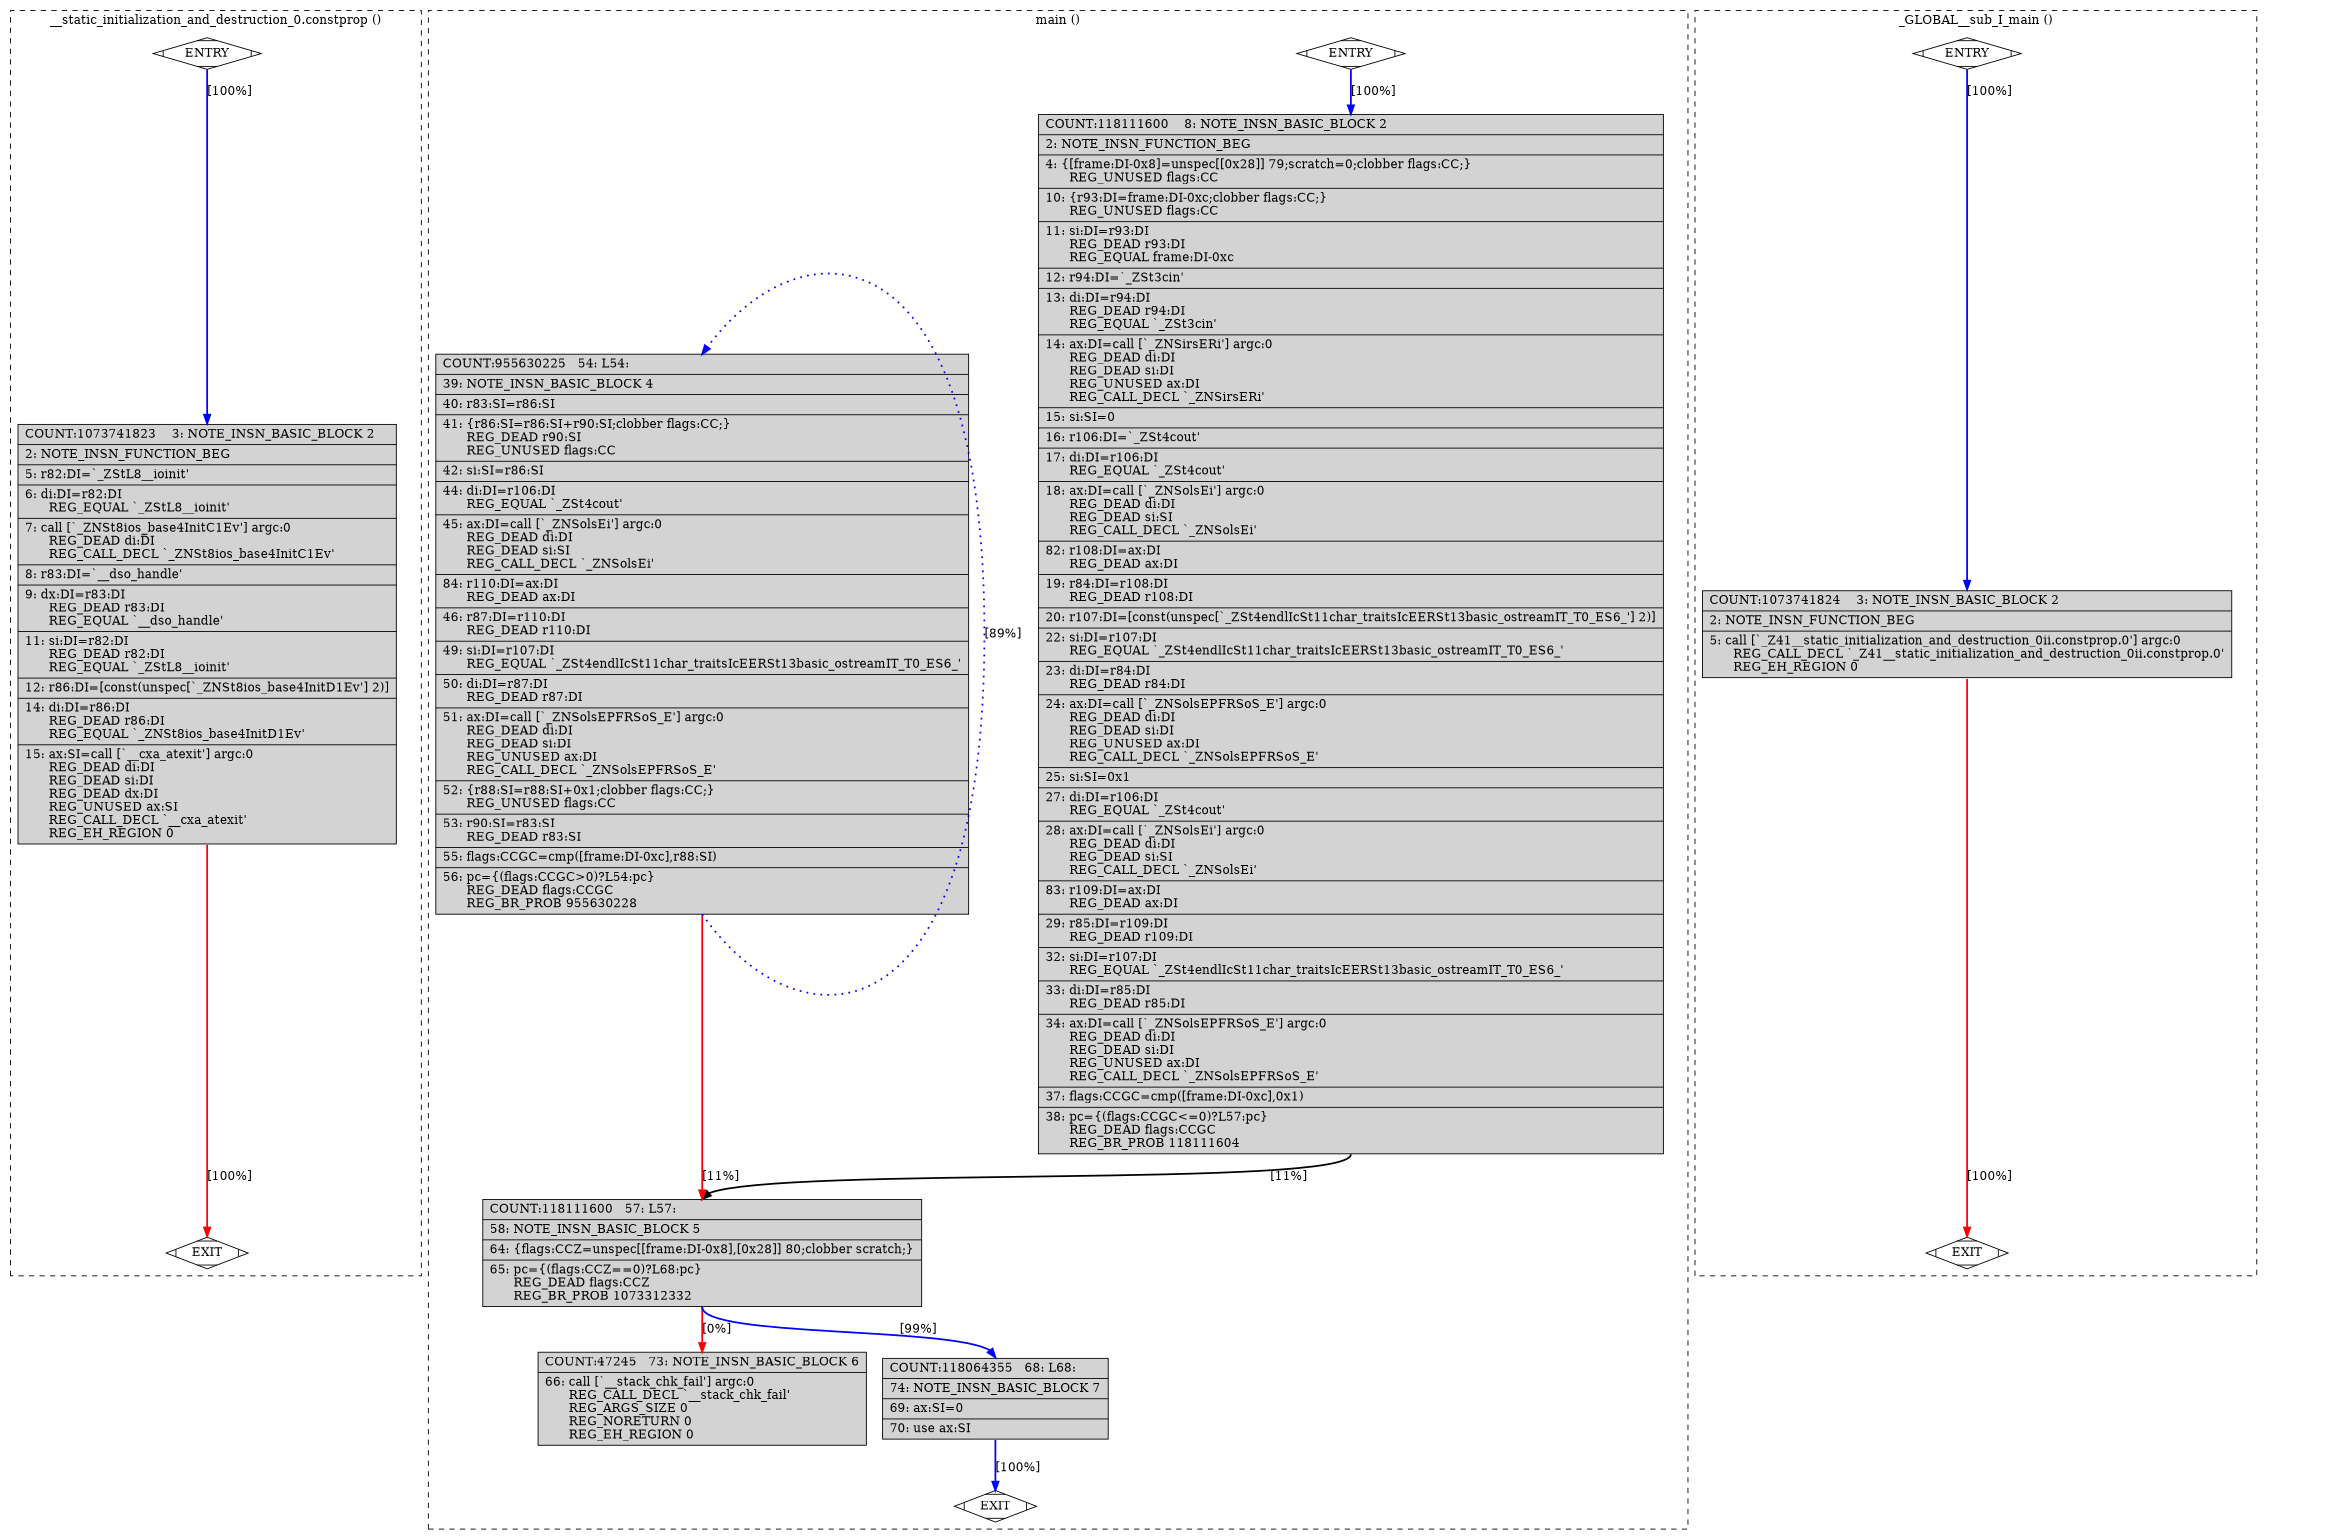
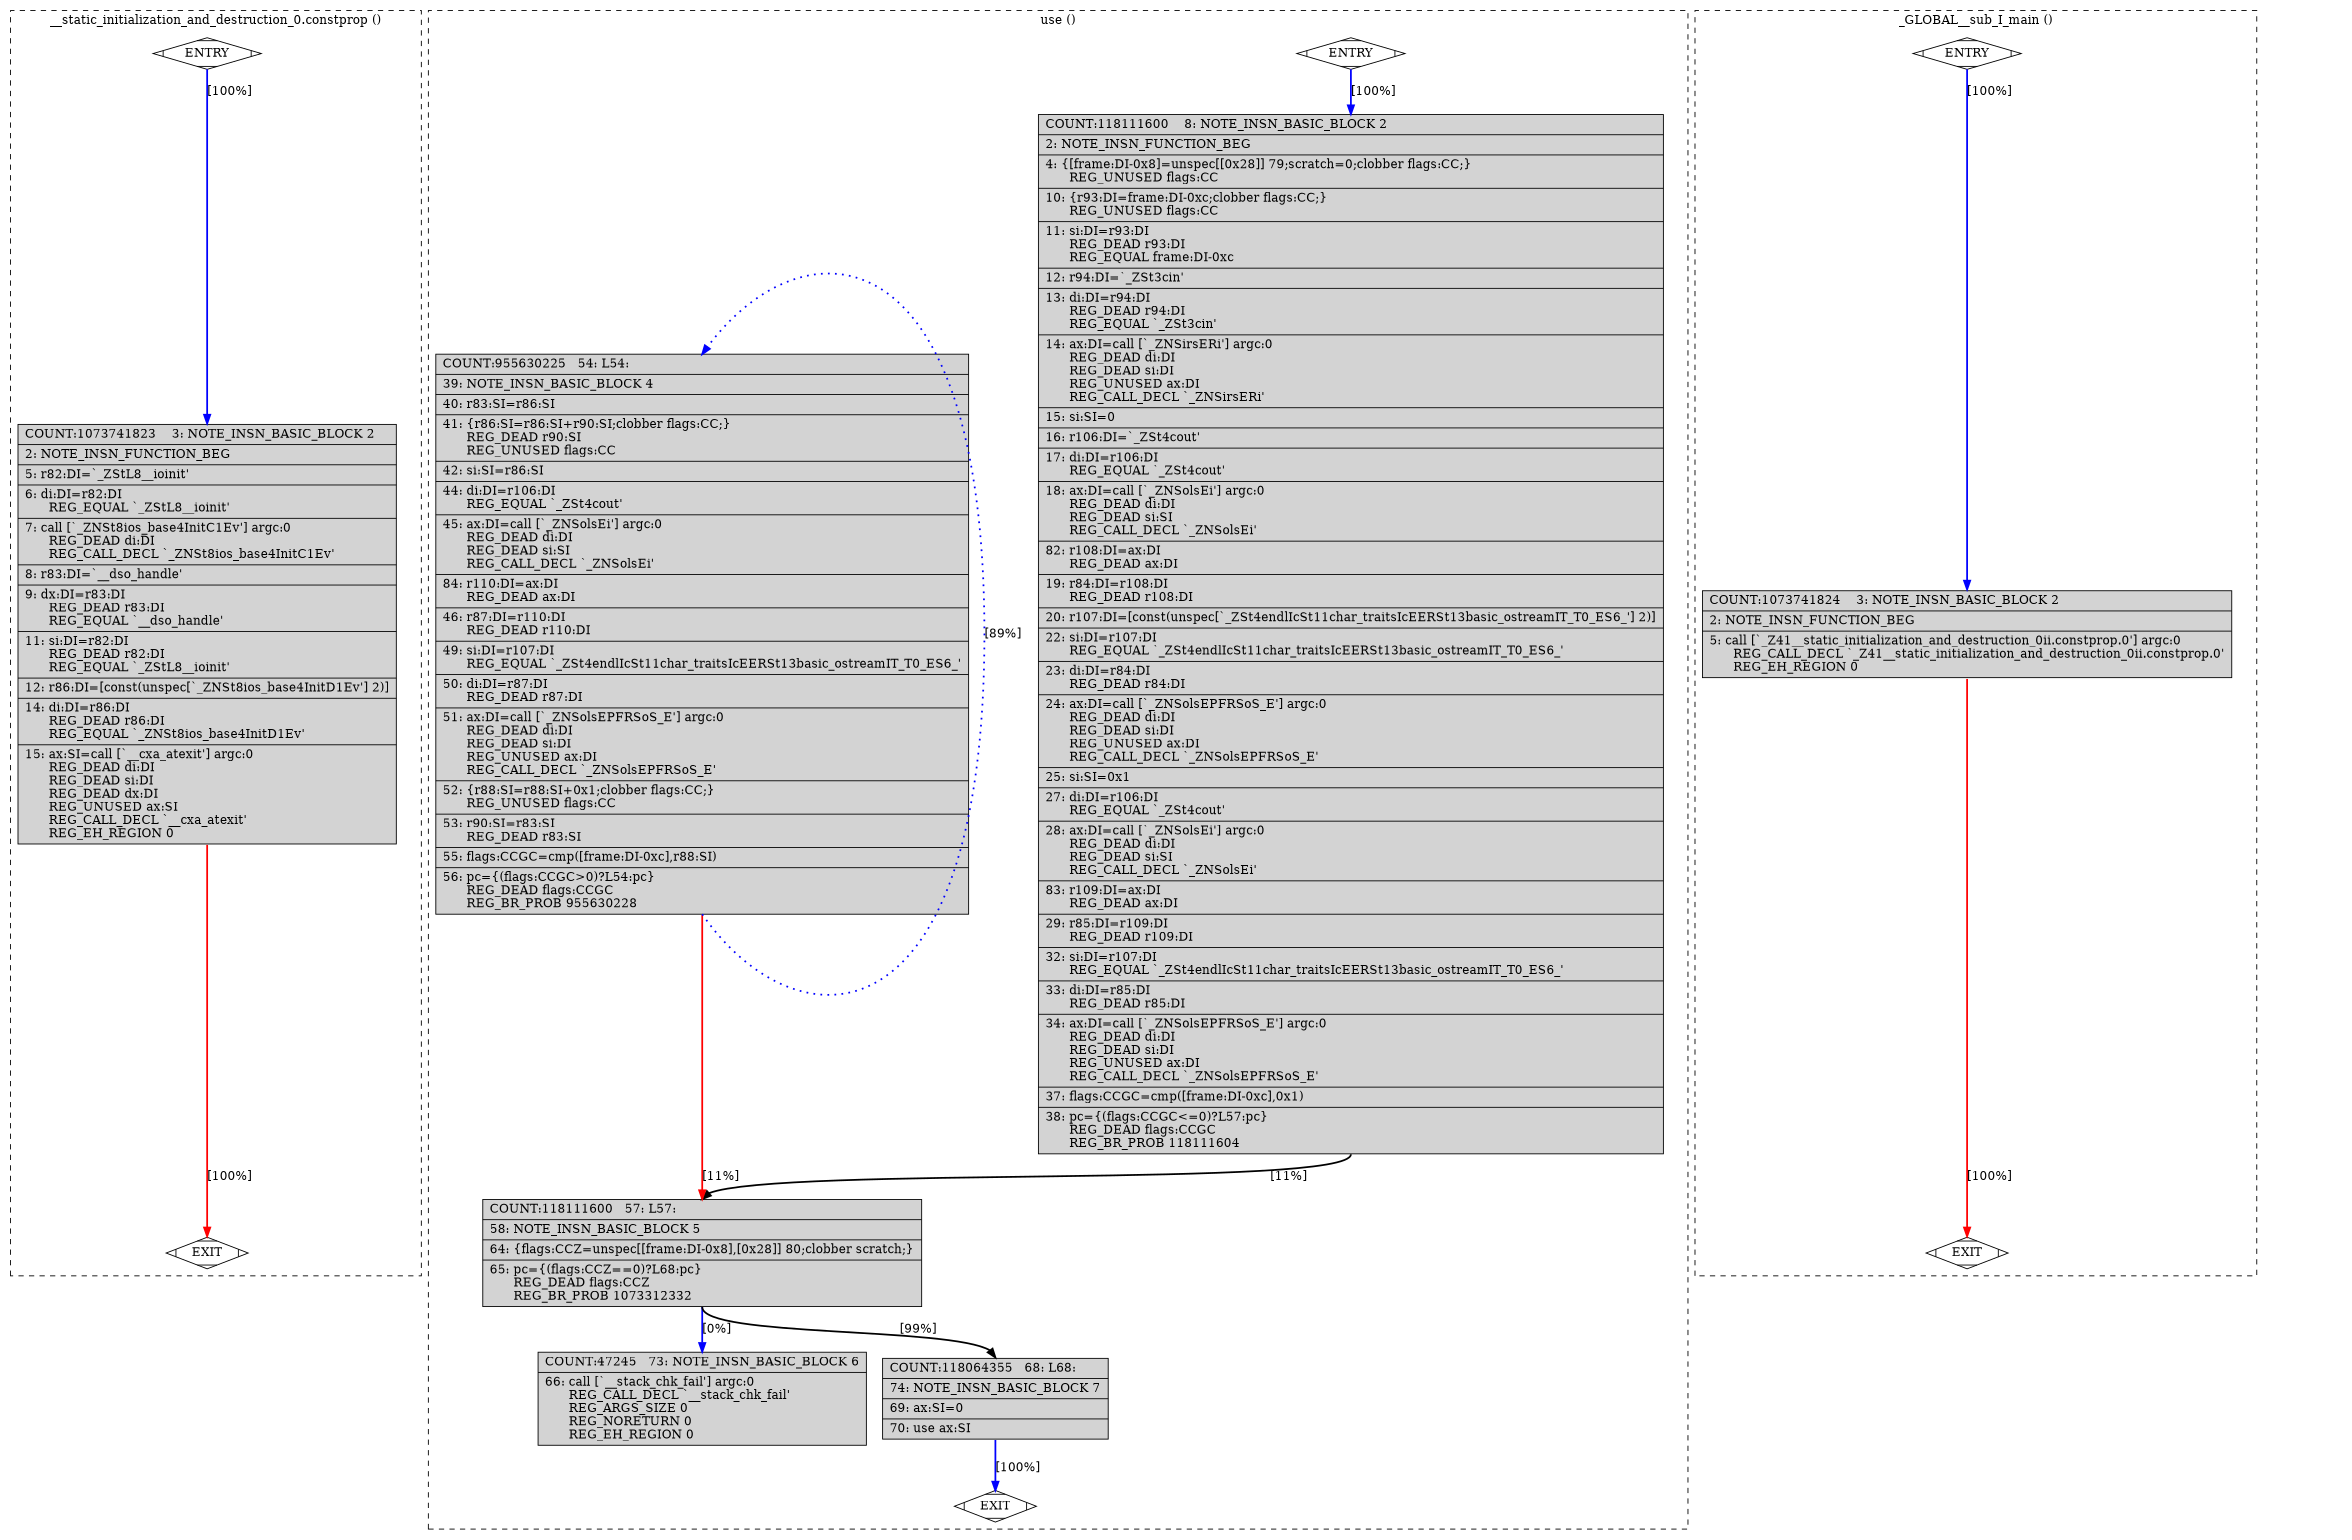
cluster "main ()": label "main ()" -> "use ()"
edge "COUNT:118111600   57: L57:" -> "COUNT:47245   73: NOTE_INSN_BASIC_BLOCK 6": color red -> blue
edge "COUNT:118111600   57: L57:" -> "COUNT:118064355   68: L68:": color blue -> black
